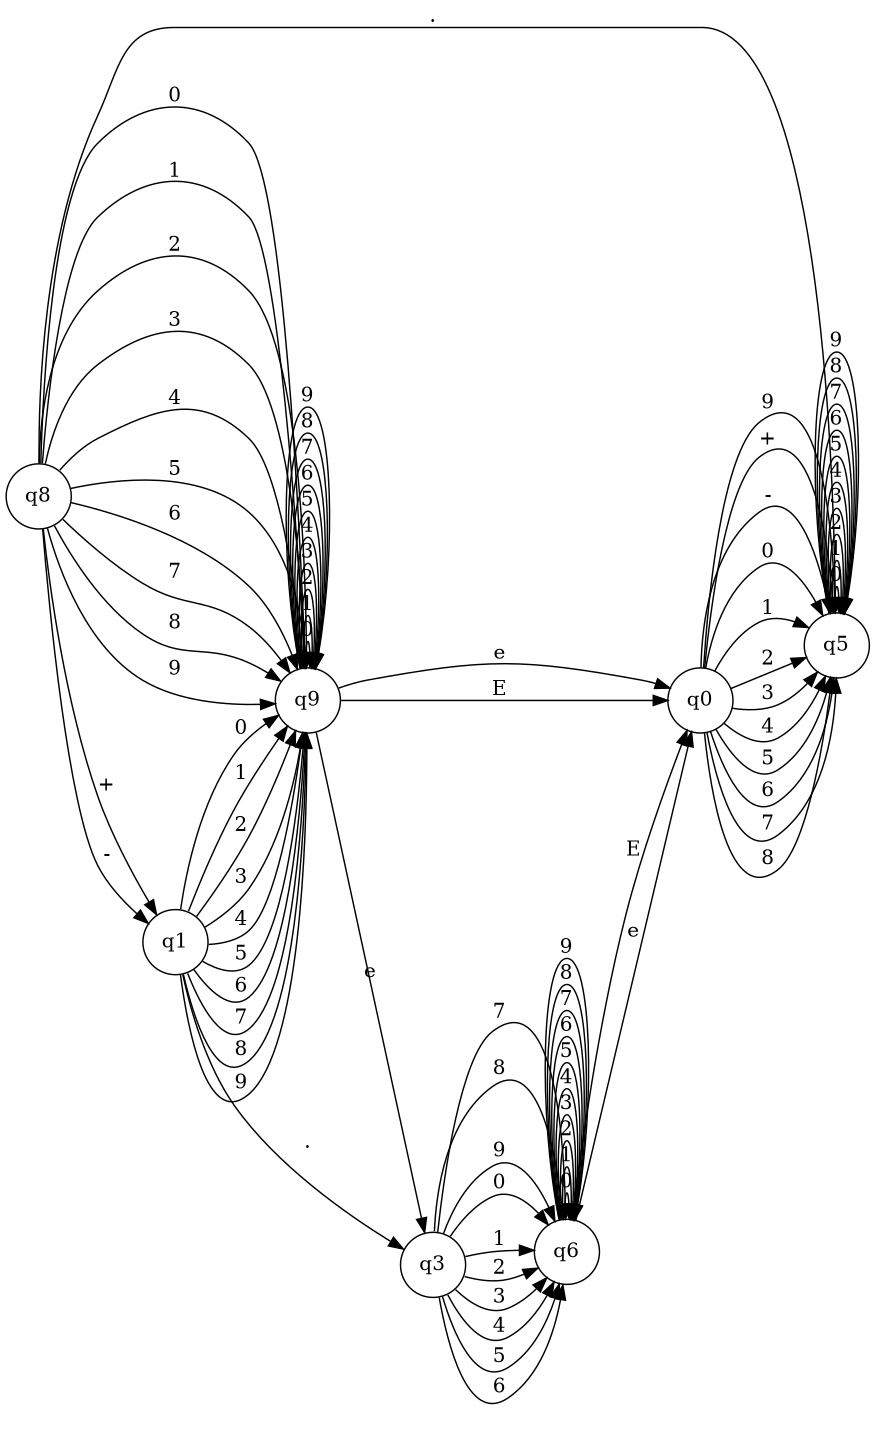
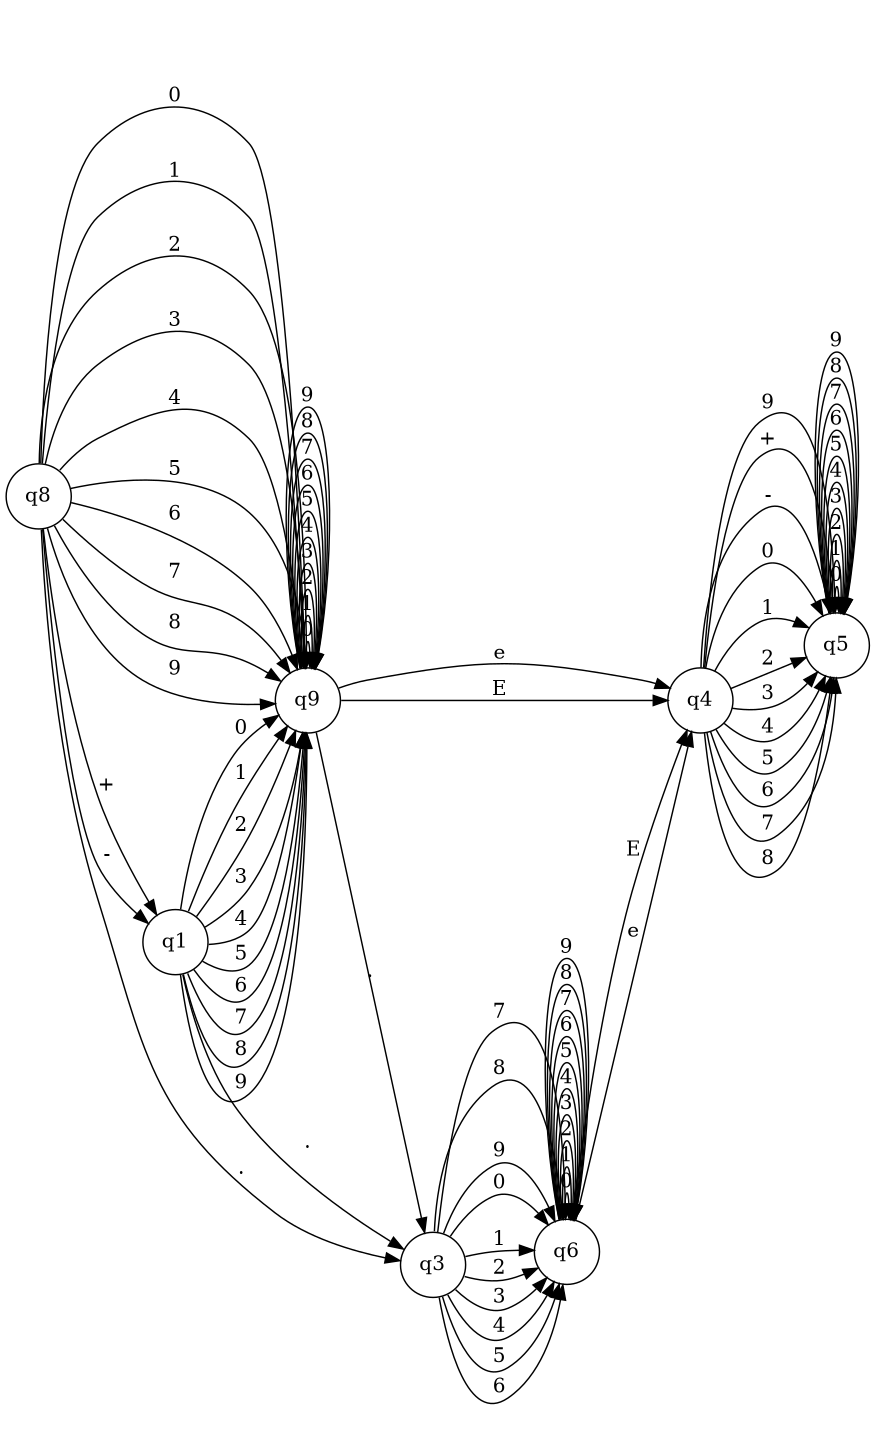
edge "q8" -> "q5": now "q8" -> "q3"
node "q0": label "q0" -> "q4"
edge "q9" -> "q3": label "e" -> "."
